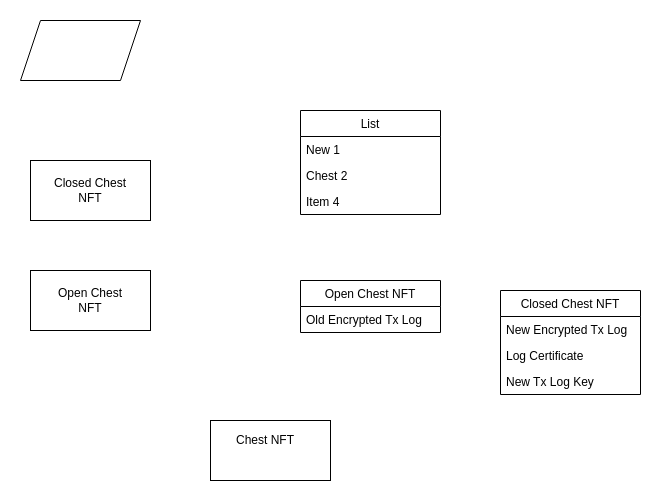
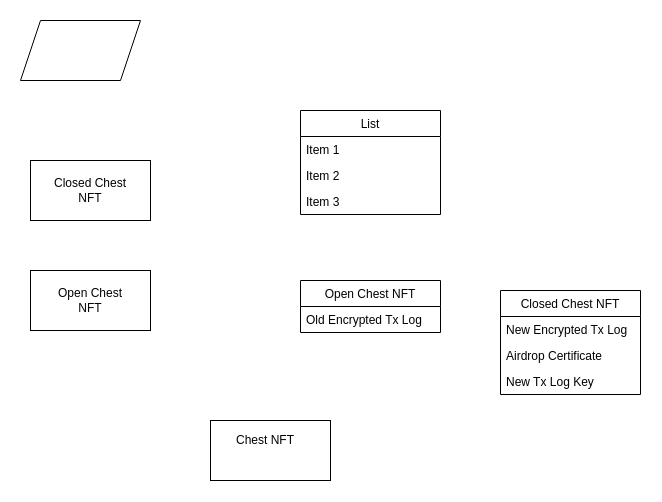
node "New 1": label "New 1" -> "Item 1"
node "Chest 2": label "Chest 2" -> "Item 2"
node "Item 4": label "Item 4" -> "Item 3"
node "Log Certificate": label "Log Certificate" -> "Airdrop Certificate"
